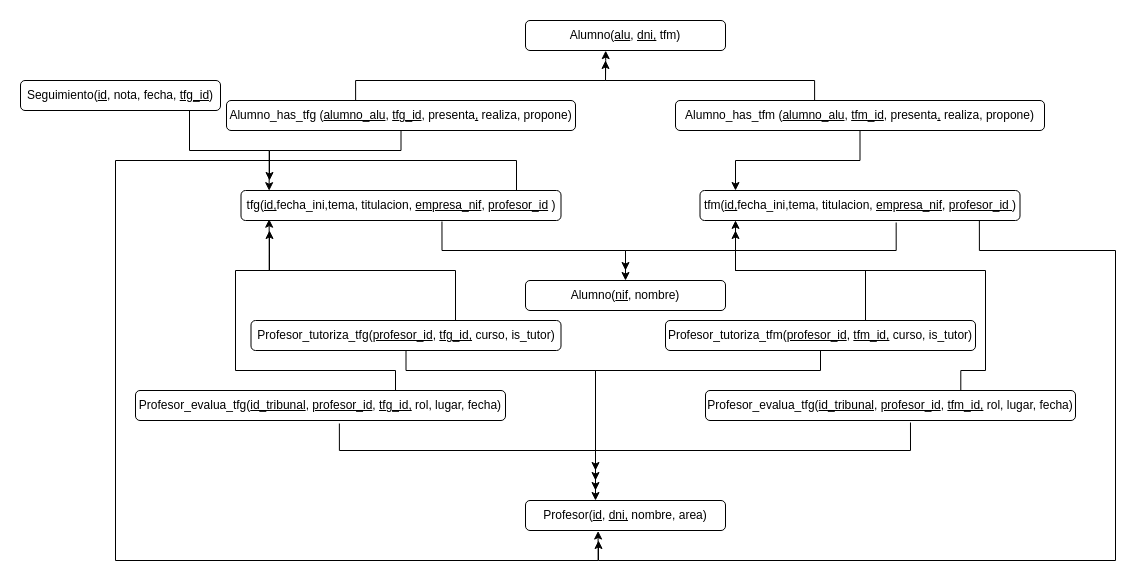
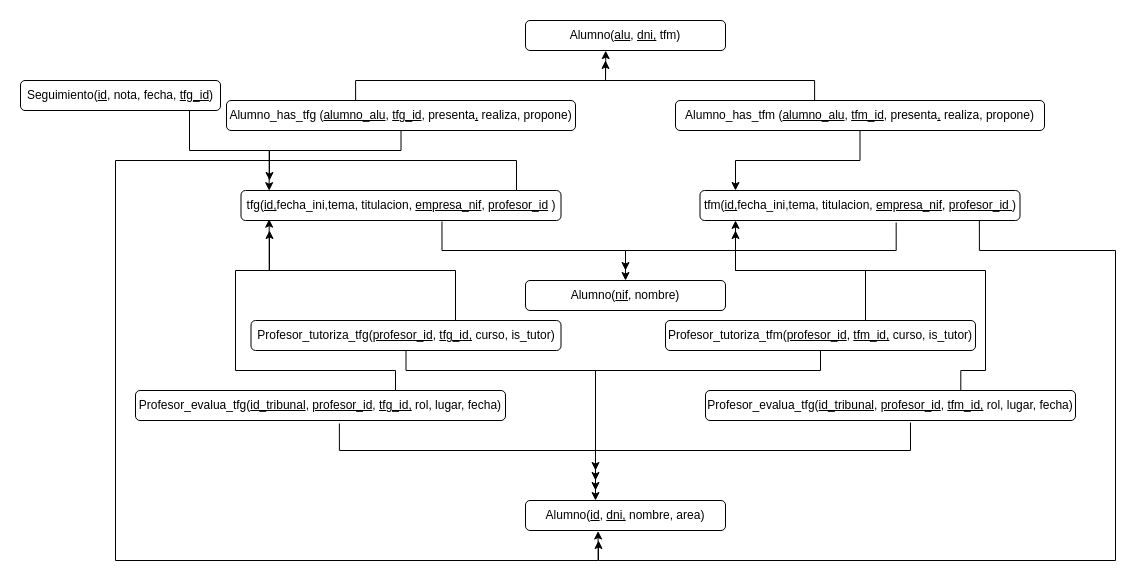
node "Profesor(id, dni, nombre, area)": label "Profesor(id, dni, nombre, area)" -> "Alumno(id, dni, nombre, area)"
